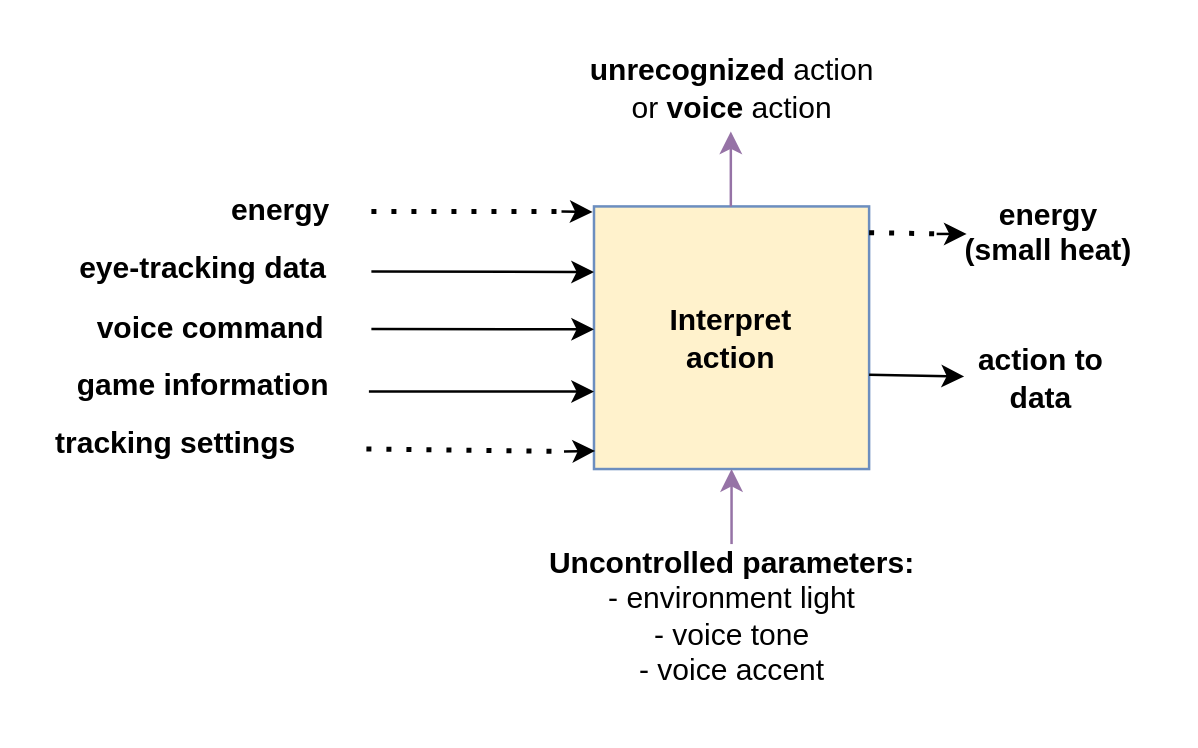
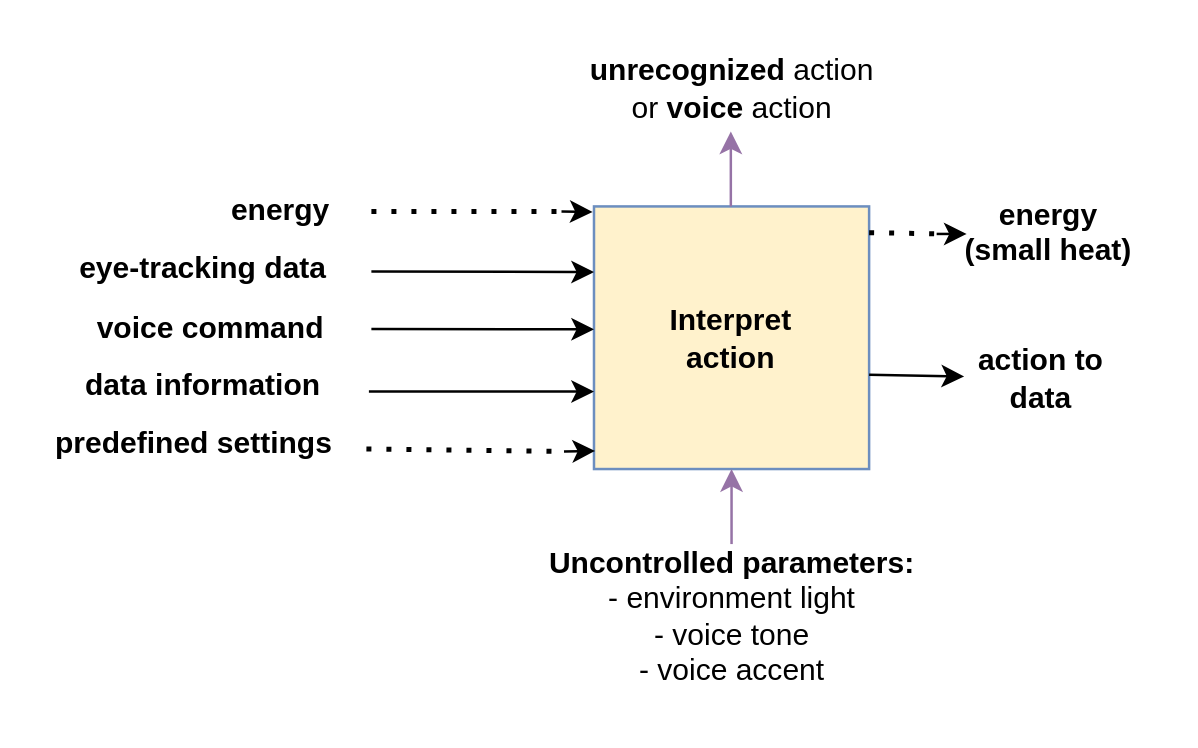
node "game information": label "game information" -> "data information"
node "tracking settings": label "tracking settings" -> "predefined settings"
